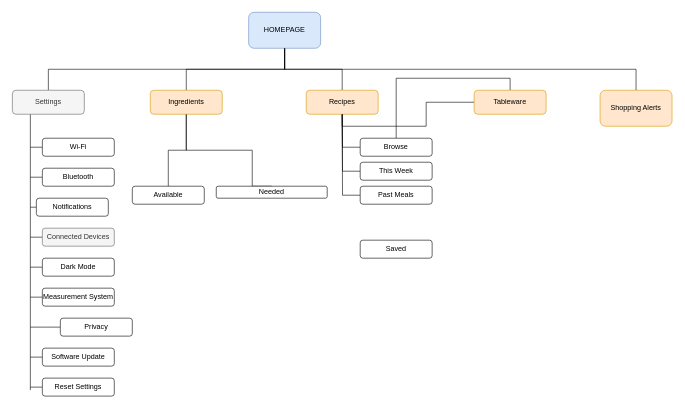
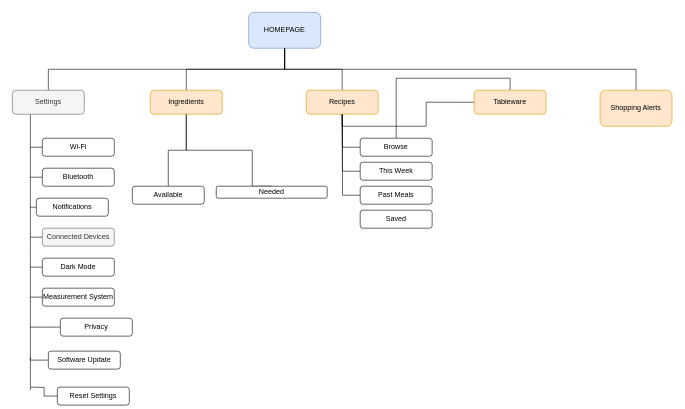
node "Saved": moved (396, 249) -> (396, 219)
node "Software Update": moved (78, 357) -> (84, 360)
node "Reset Settings": moved (78, 387) -> (93, 396)
